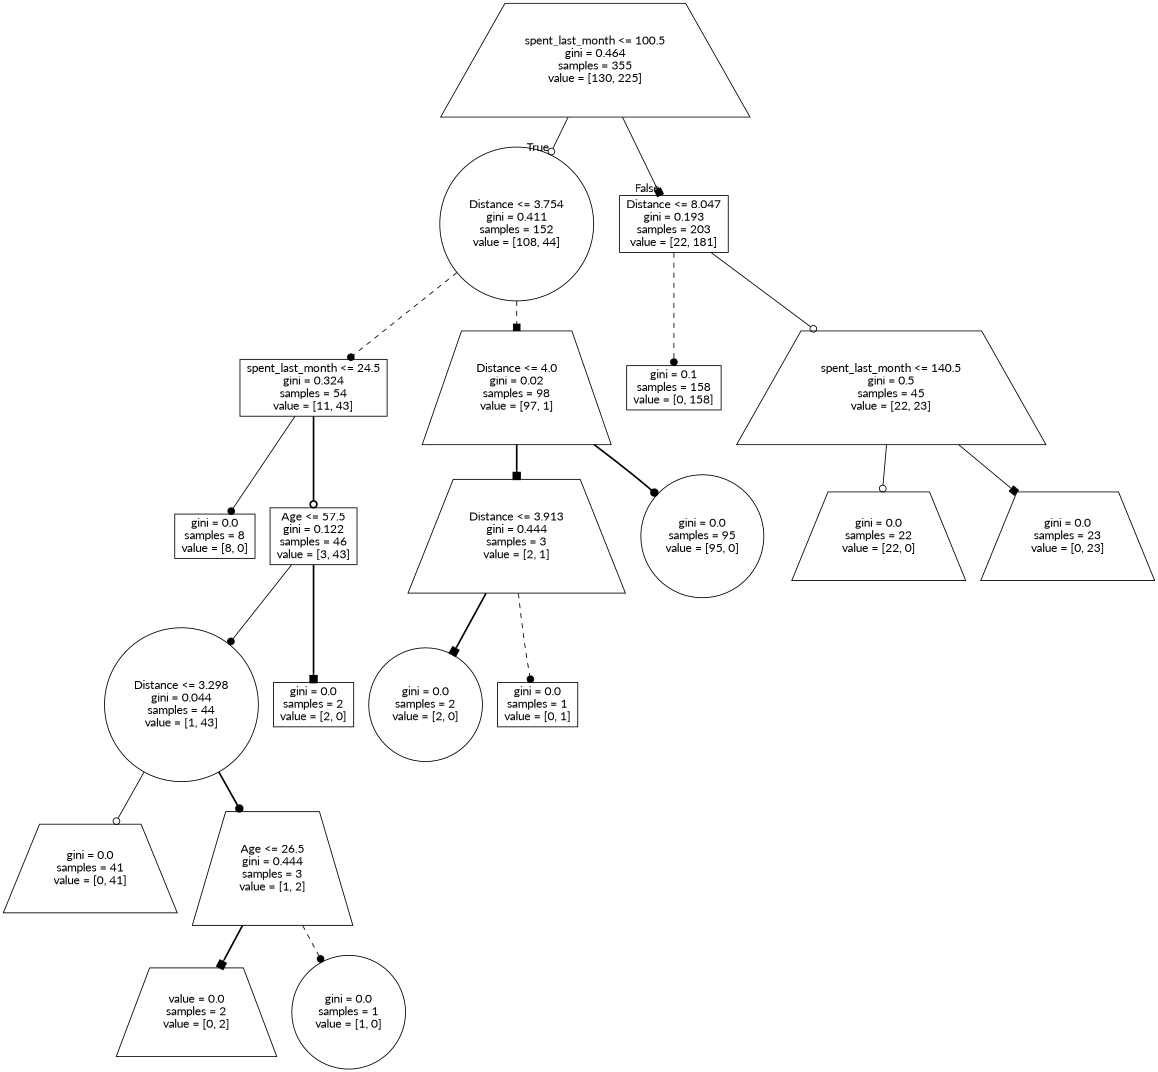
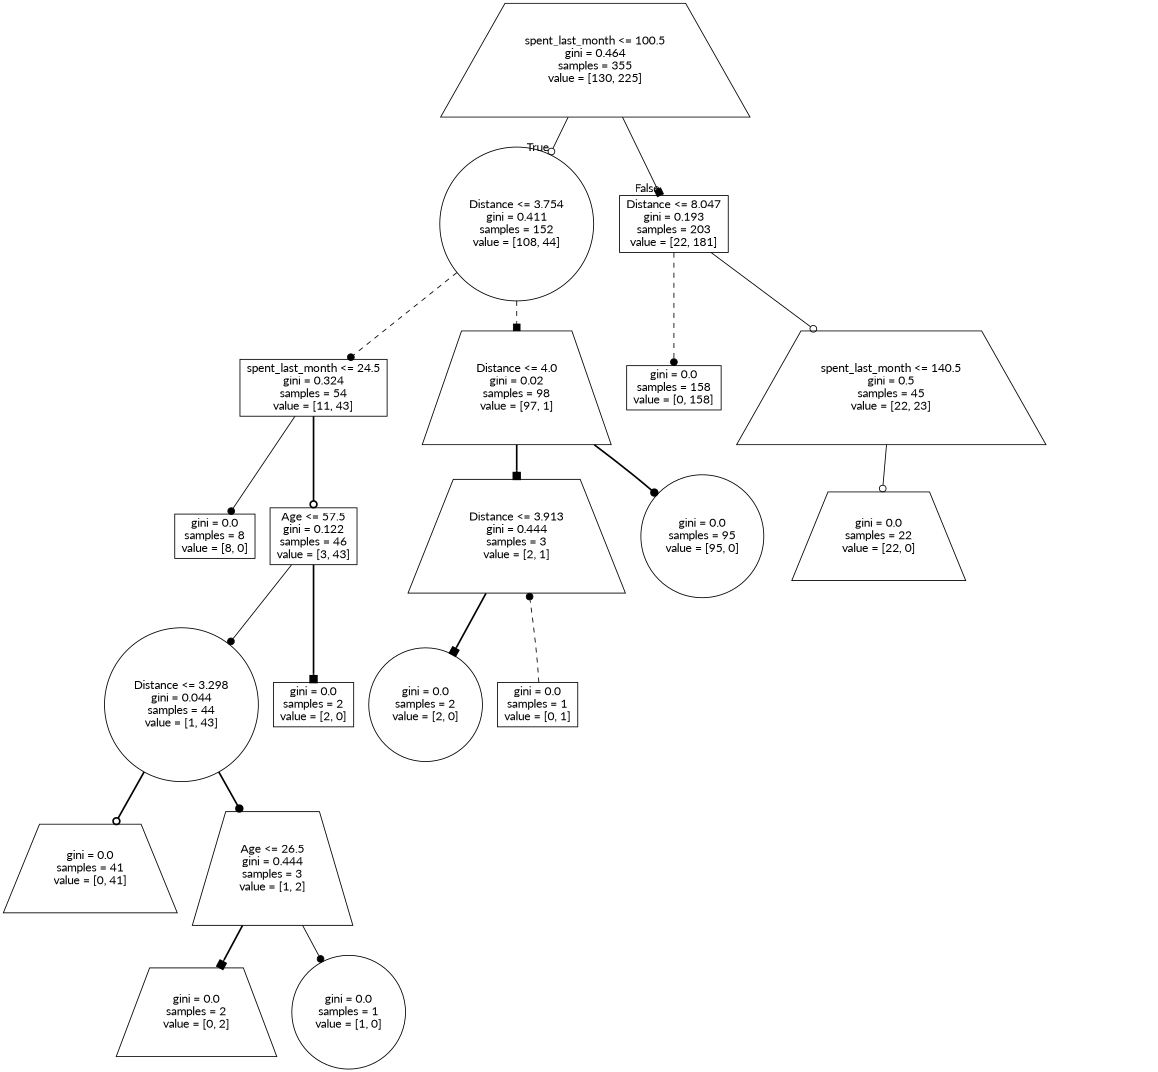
node "gini = 0.1 samples = 158 value = [0, 158]": label "gini = 0.1 samples = 158 value = [0, 158]" -> "gini = 0.0 samples = 158 value = [0, 158]"
node "gini = 0.0 samples = 23 value = [0, 23]": removed
edge "Distance <= 3.913 gini = 0.444 samples = 3 value = [2, 1]" -> "gini = 0.0 samples = 1 value = [0, 1]": reversed
edge "Distance <= 3.298 gini = 0.044 samples = 44 value = [1, 43]" -> "gini = 0.0 samples = 41 value = [0, 41]": style solid -> bold
edge "Age <= 26.5 gini = 0.444 samples = 3 value = [1, 2]" -> "gini = 0.0 samples = 1 value = [1, 0]": style dashed -> solid
node "value = 0.0 samples = 2 value = [0, 2]": label "value = 0.0 samples = 2 value = [0, 2]" -> "gini = 0.0 samples = 2 value = [0, 2]"
